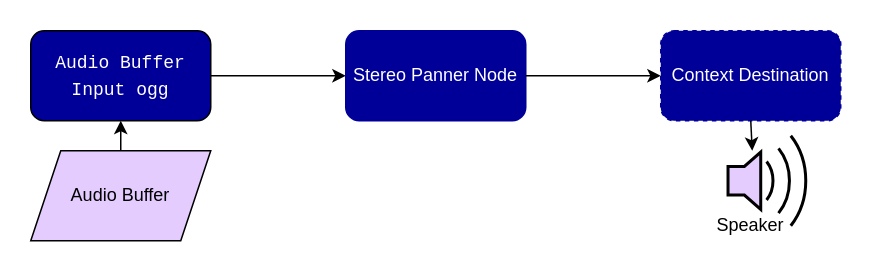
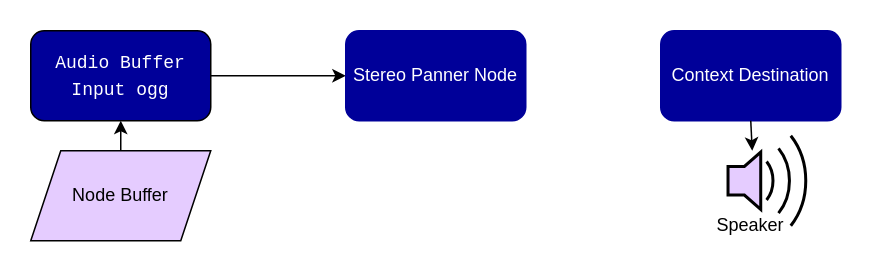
edge "Stereo Panner Node" -> "Context Destination": removed
node "Context Destination": style dashed -> solid
node "Audio Buffer": label "Audio Buffer" -> "Node Buffer"
